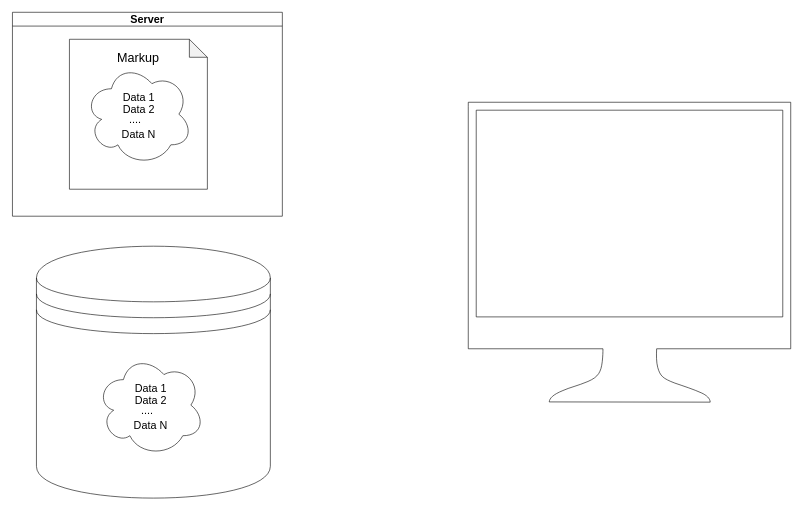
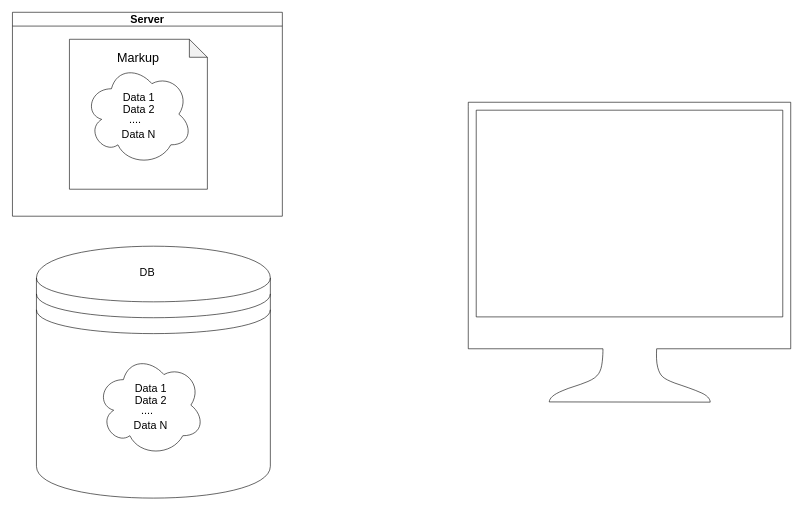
node "DB": added
